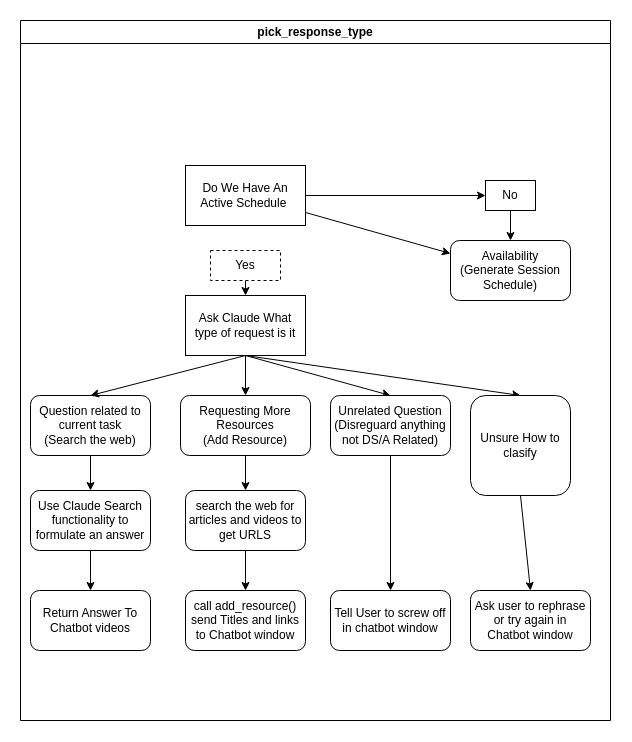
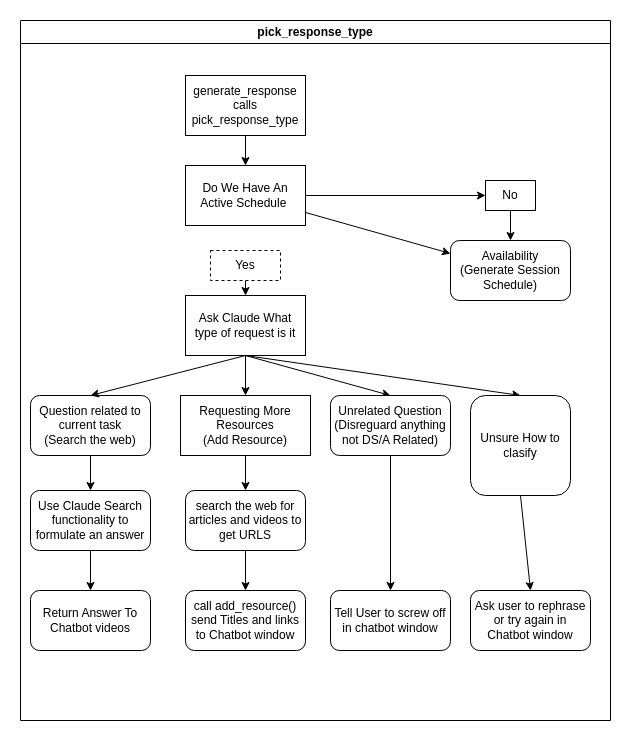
node "generate_response calls pick_response_type": added
edge "generate_response calls pick_response_type" -> "Do We Have An Active Schedule": added
node "Requesting More Resources (Add Resource)": shape rounded rectangle -> rectangle
